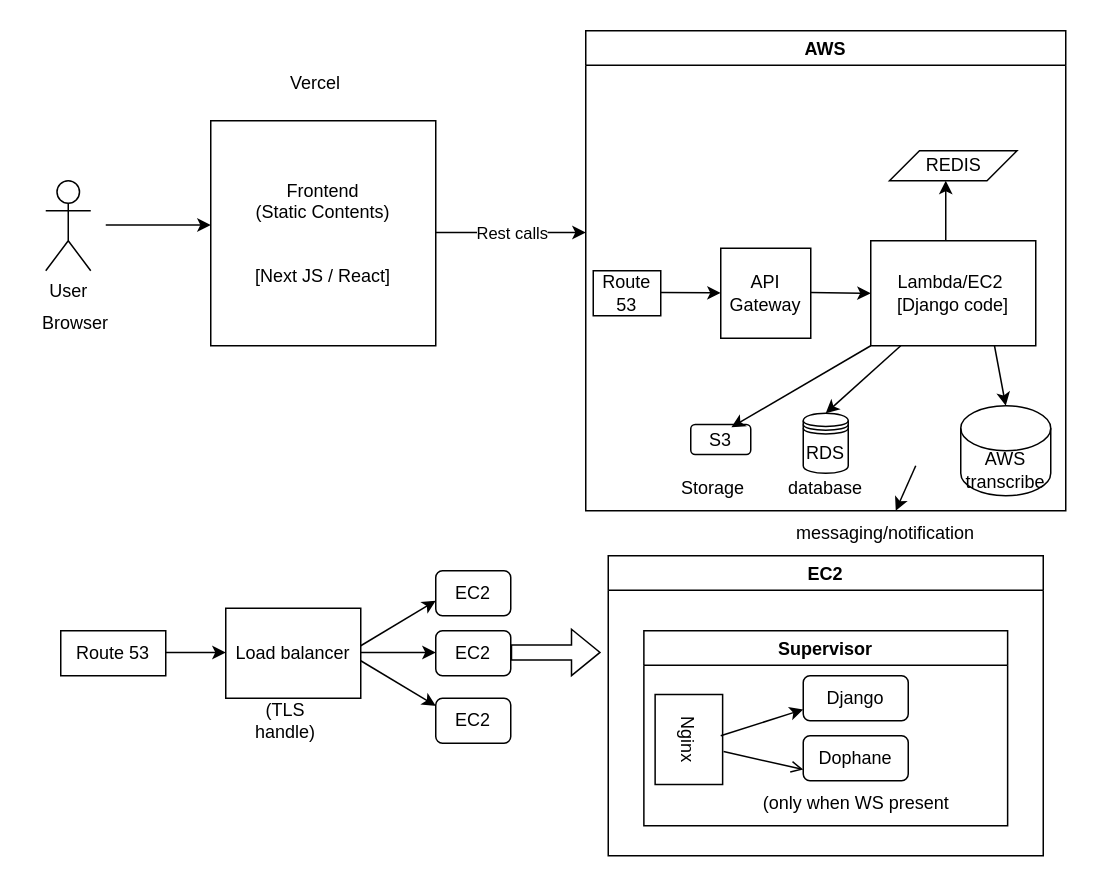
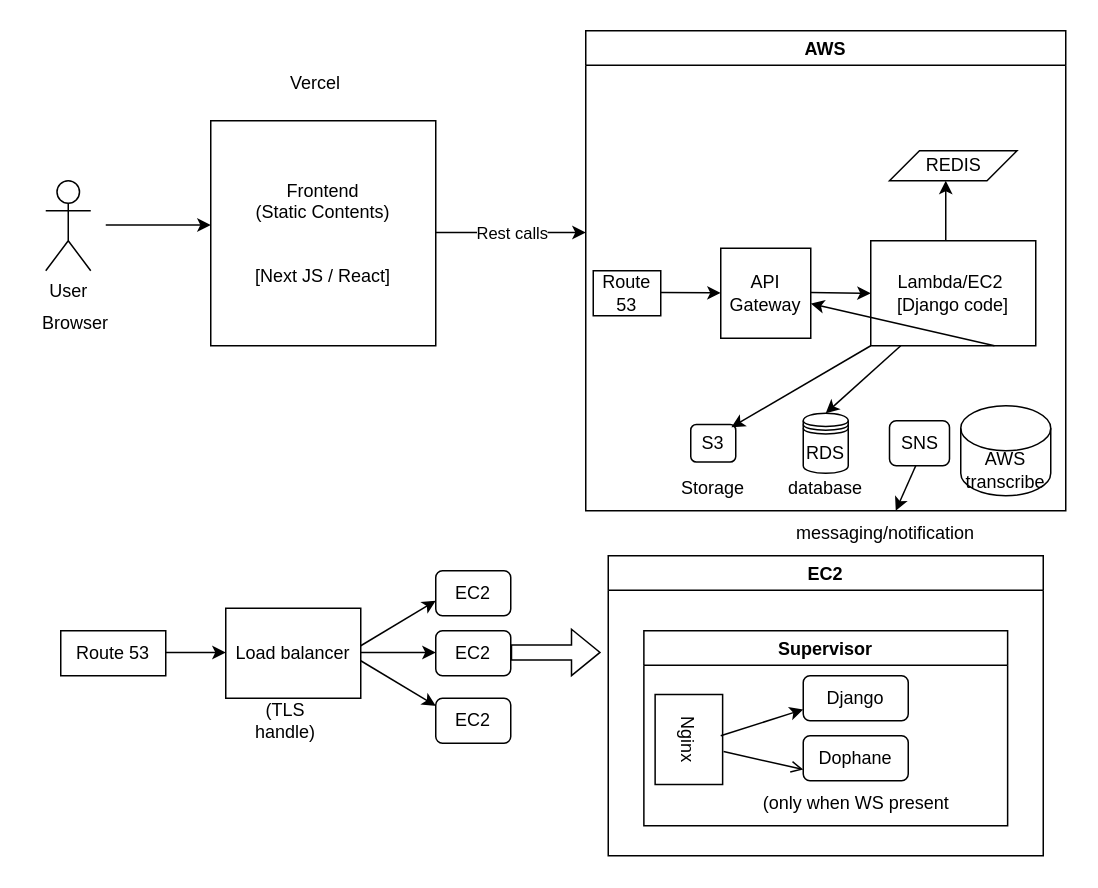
edge "Lambda/EC2 [Django code]" -> "AWS transcribe": now "Lambda/EC2 [Django code]" -> "API Gateway"
node "S3": size 60x30 -> 45x38
node "SNS": added
